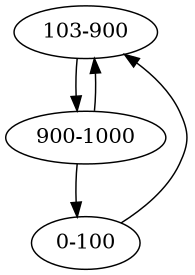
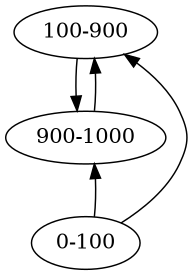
node "103-900": label "103-900" -> "100-900"
edge "900-1000" -> "0-100": reversed
